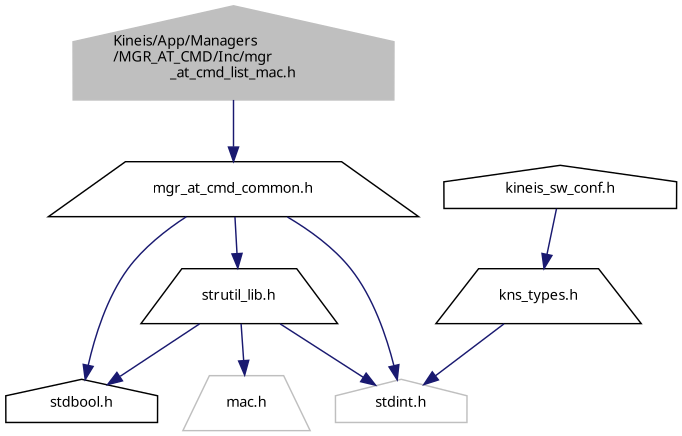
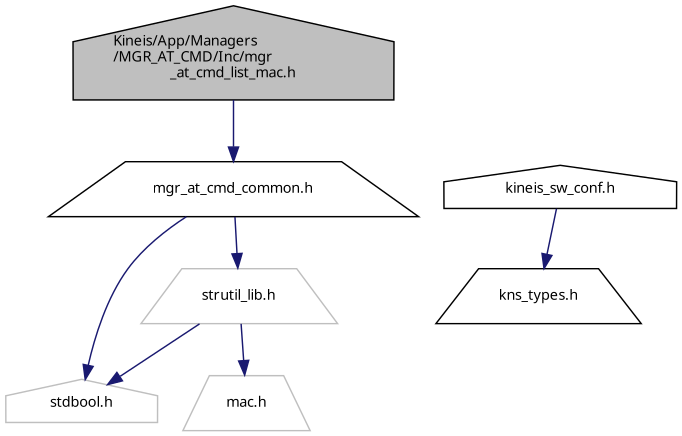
node "Kineis/App/Managers /MGR_AT_CMD/Inc/mgr _at_cmd_list_mac.h": color grey75 -> black
node "strutil_lib.h": color black -> grey75
node "stdbool.h": color black -> grey75
node "stdint.h": removed
